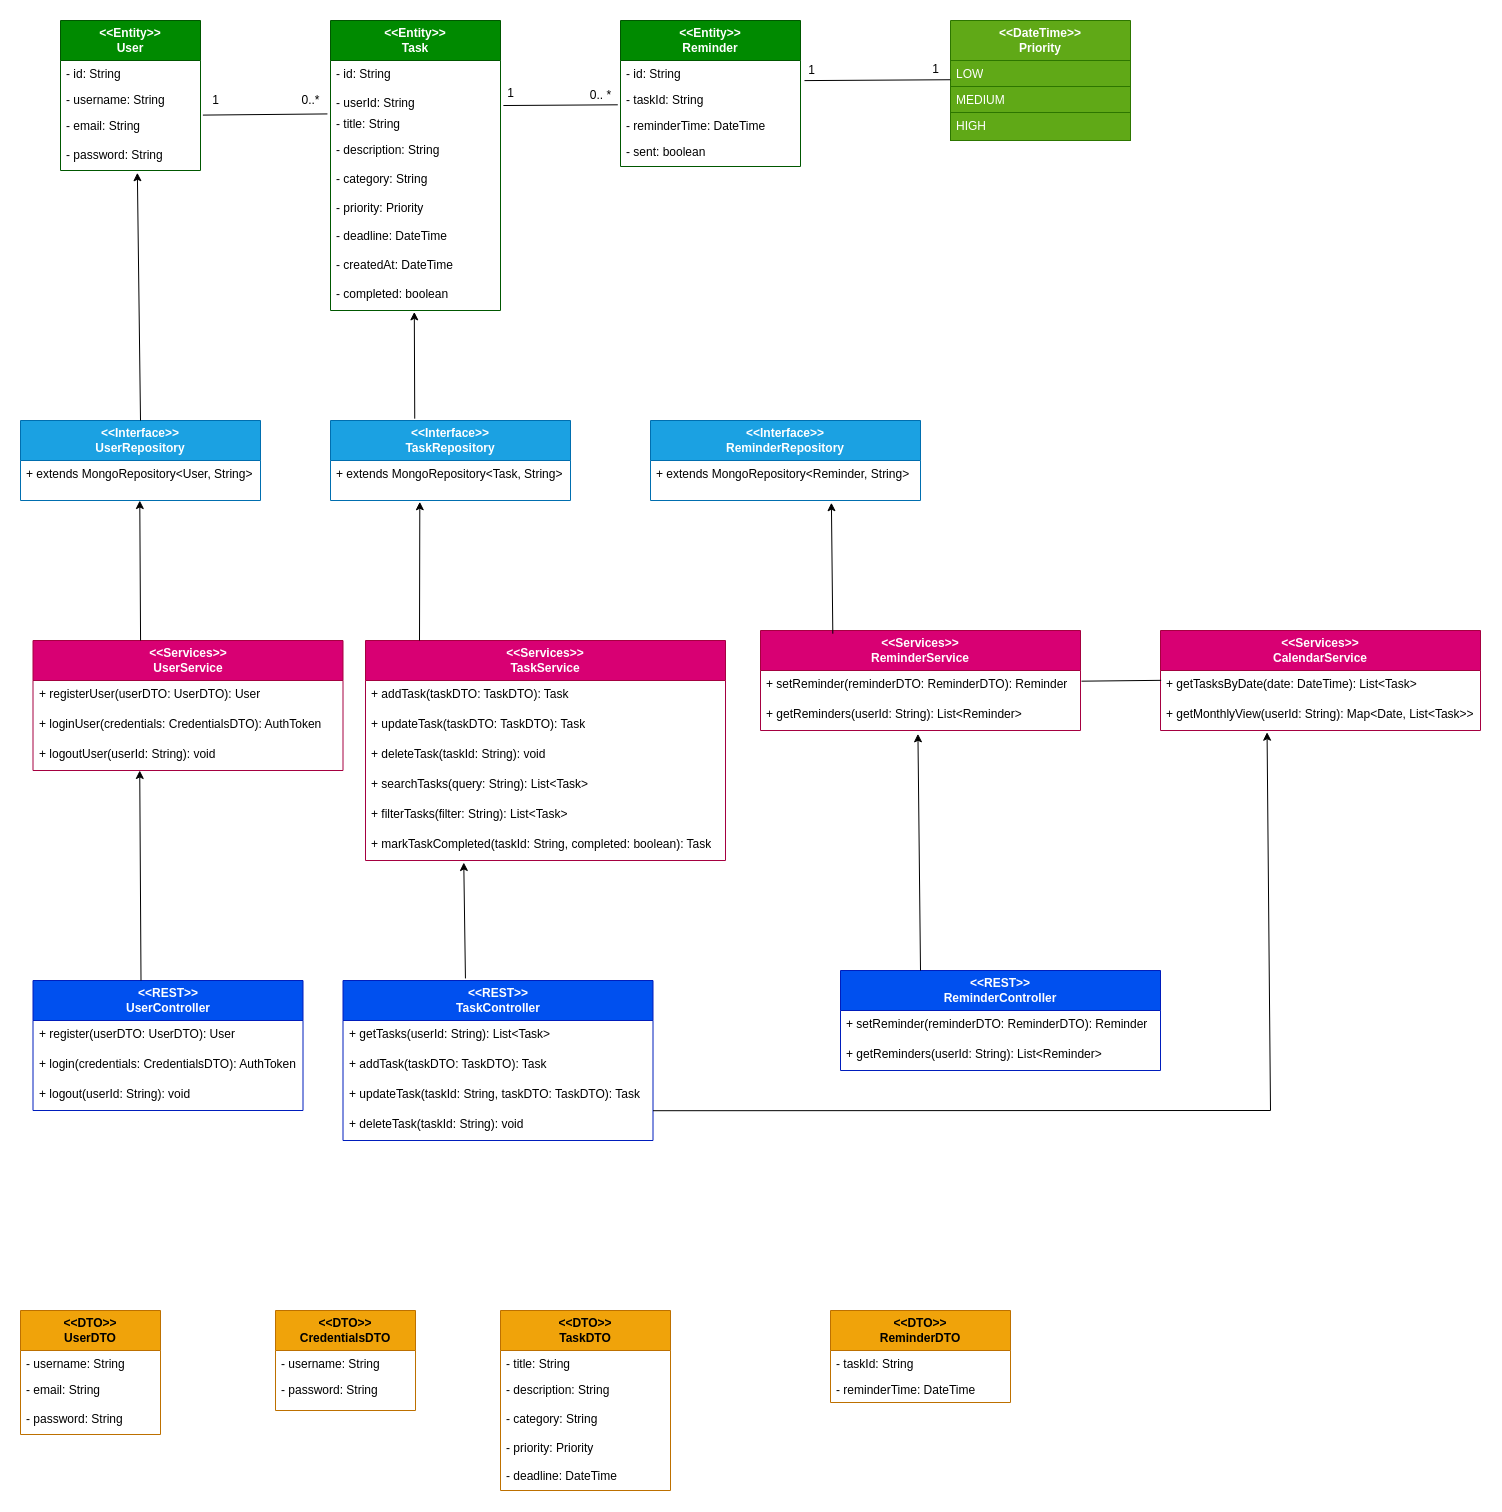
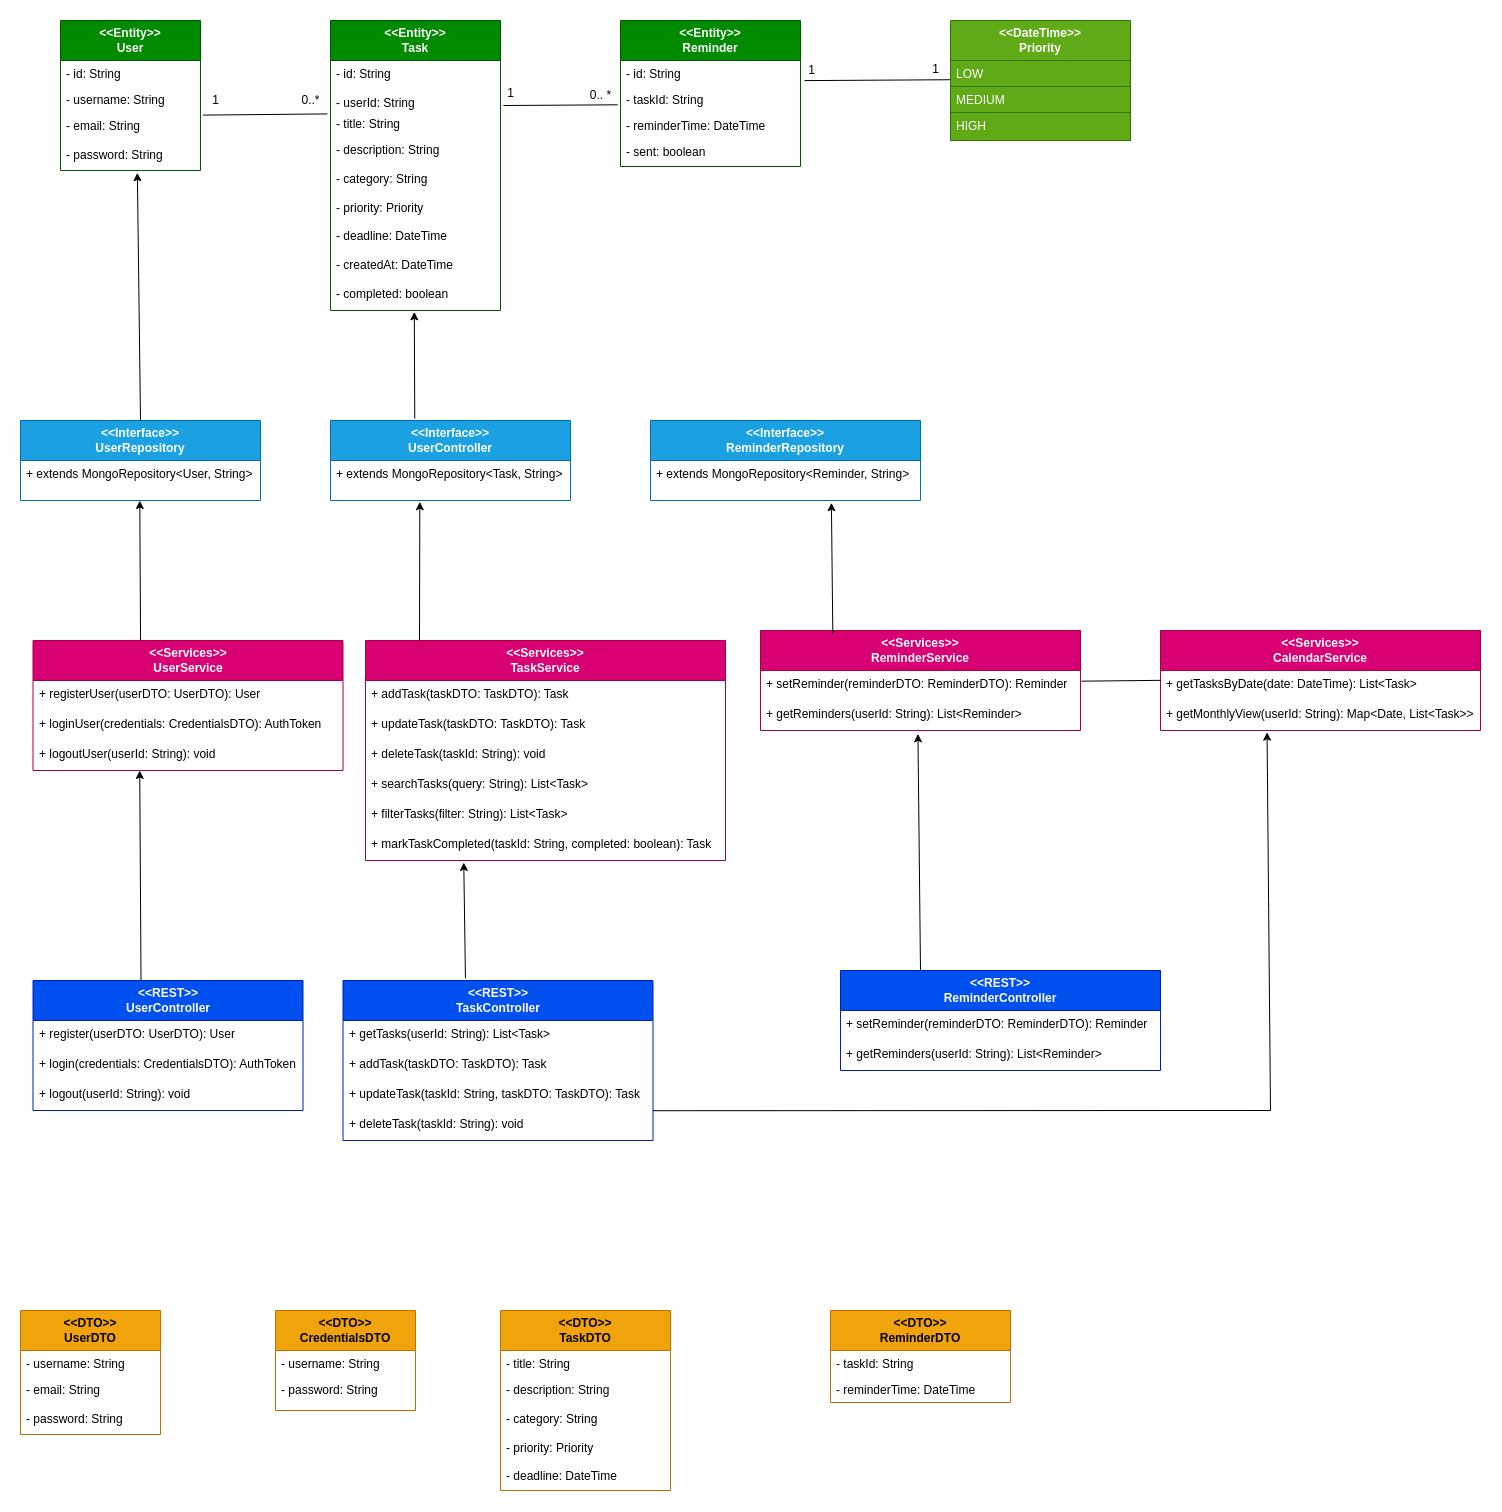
node "<<Interface>> TaskRepository": label "<<Interface>> TaskRepository" -> "<<Interface>> UserController"
